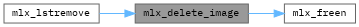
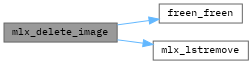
edge "mlx_lstremove" -> "mlx_delete_image": reversed
node "mlx_freen": label "mlx_freen" -> "freen_freen"
